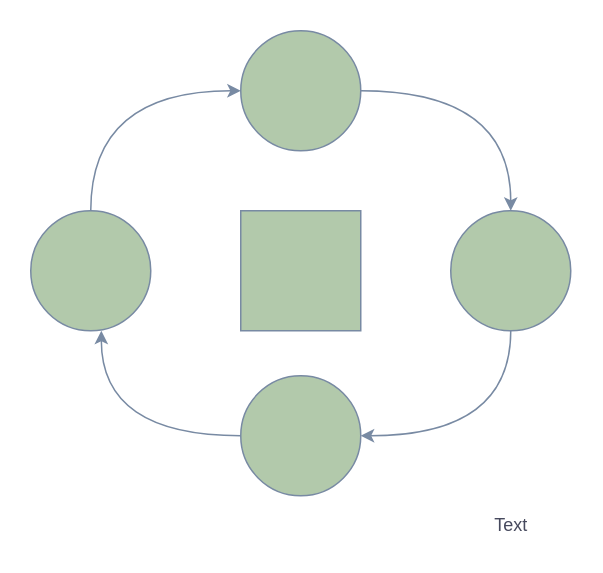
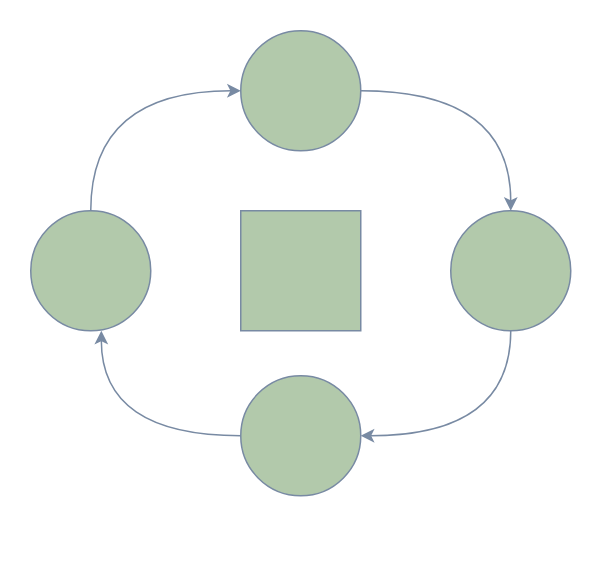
node "Text": removed
